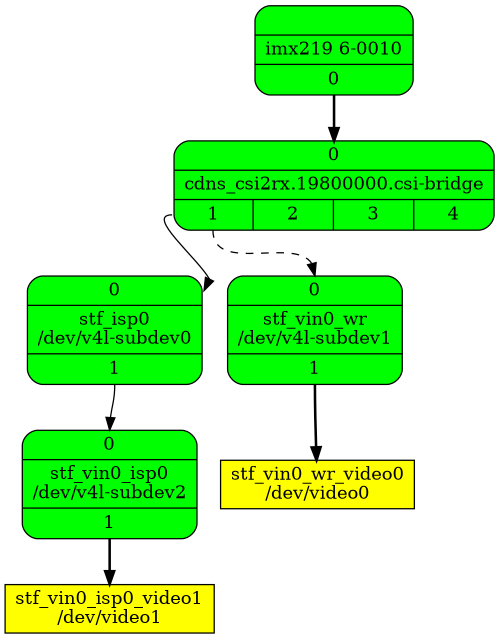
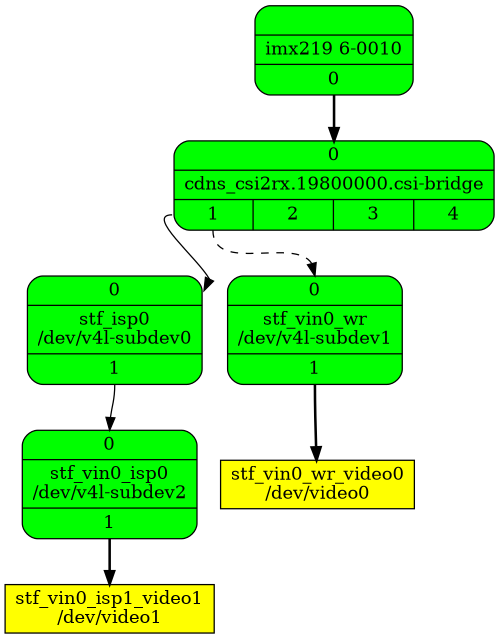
node "stf_vin0_isp0_video1 /dev/video1": label "stf_vin0_isp0_video1 /dev/video1" -> "stf_vin0_isp1_video1 /dev/video1"
